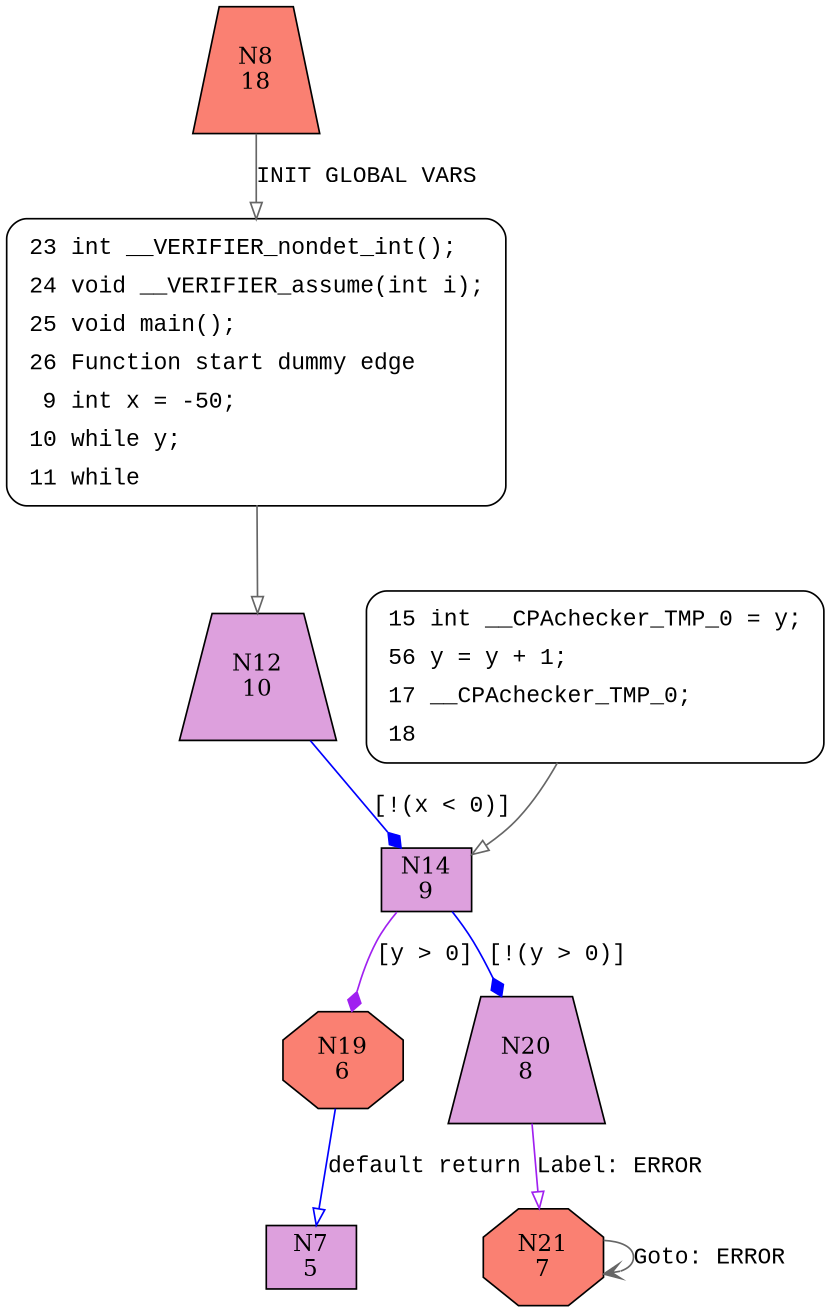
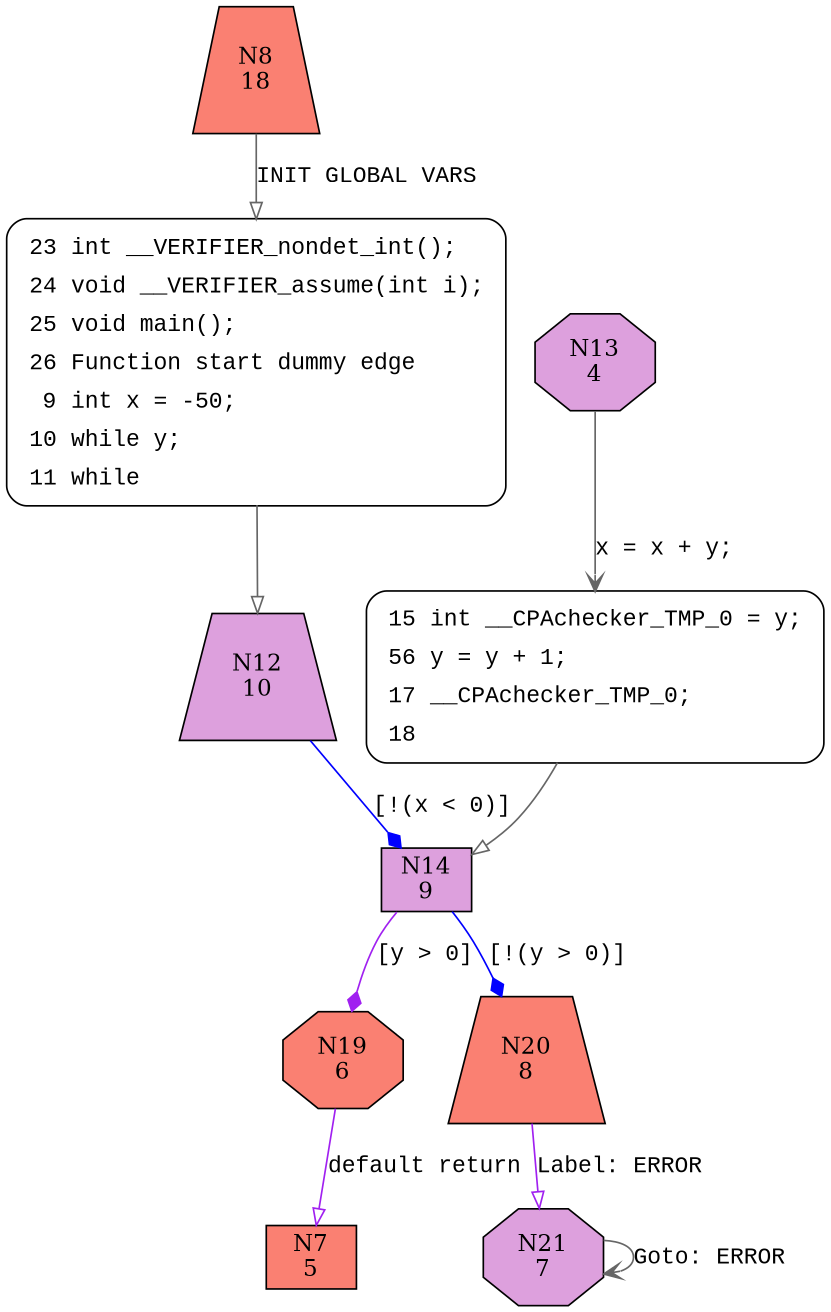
node "N13 4": added
node "N20 8": fillcolor plum -> salmon
edge "N19 6" -> "N7 5": color blue -> purple
node "N7 5": fillcolor plum -> salmon
node "N21 7": fillcolor salmon -> plum
